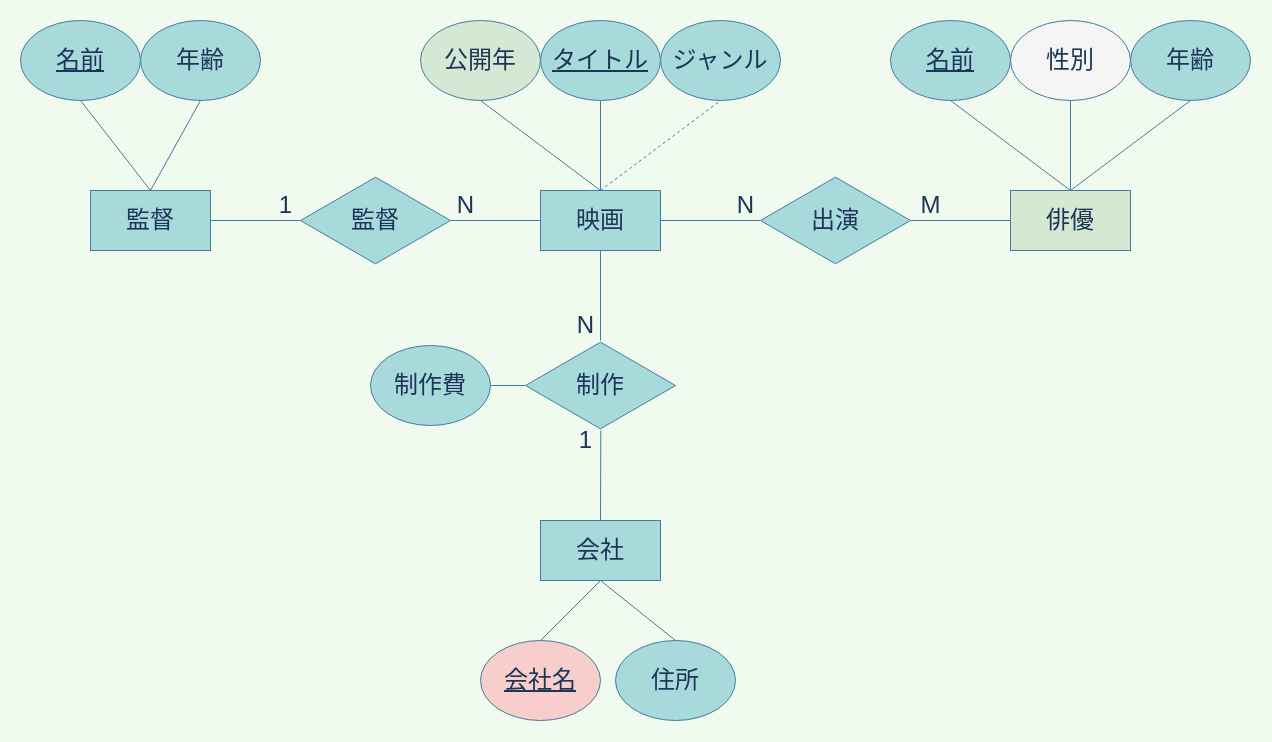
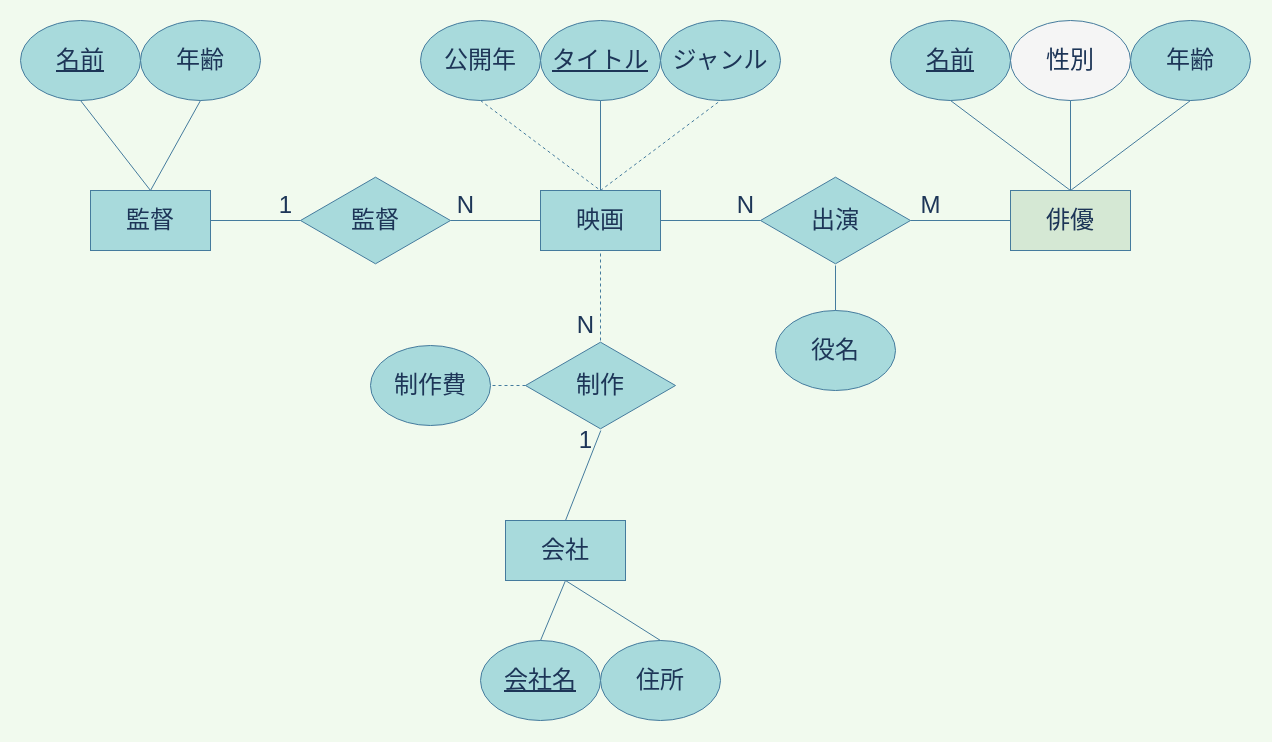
node "公開年": fillcolor #d5e8d4 -> #a8dadc
edge "公開年" -- "映画": style solid -> dashed
edge "出演" -- "役名": added
edge "映画" -- "制作": style solid -> dashed
node "役名": added
edge "制作費" -- "制作": style solid -> dashed
node "会社": moved (601, 551) -> (566, 551)
node "会社名": fillcolor #f8cecc -> #a8dadc
node "住所": moved (676, 681) -> (661, 681)
